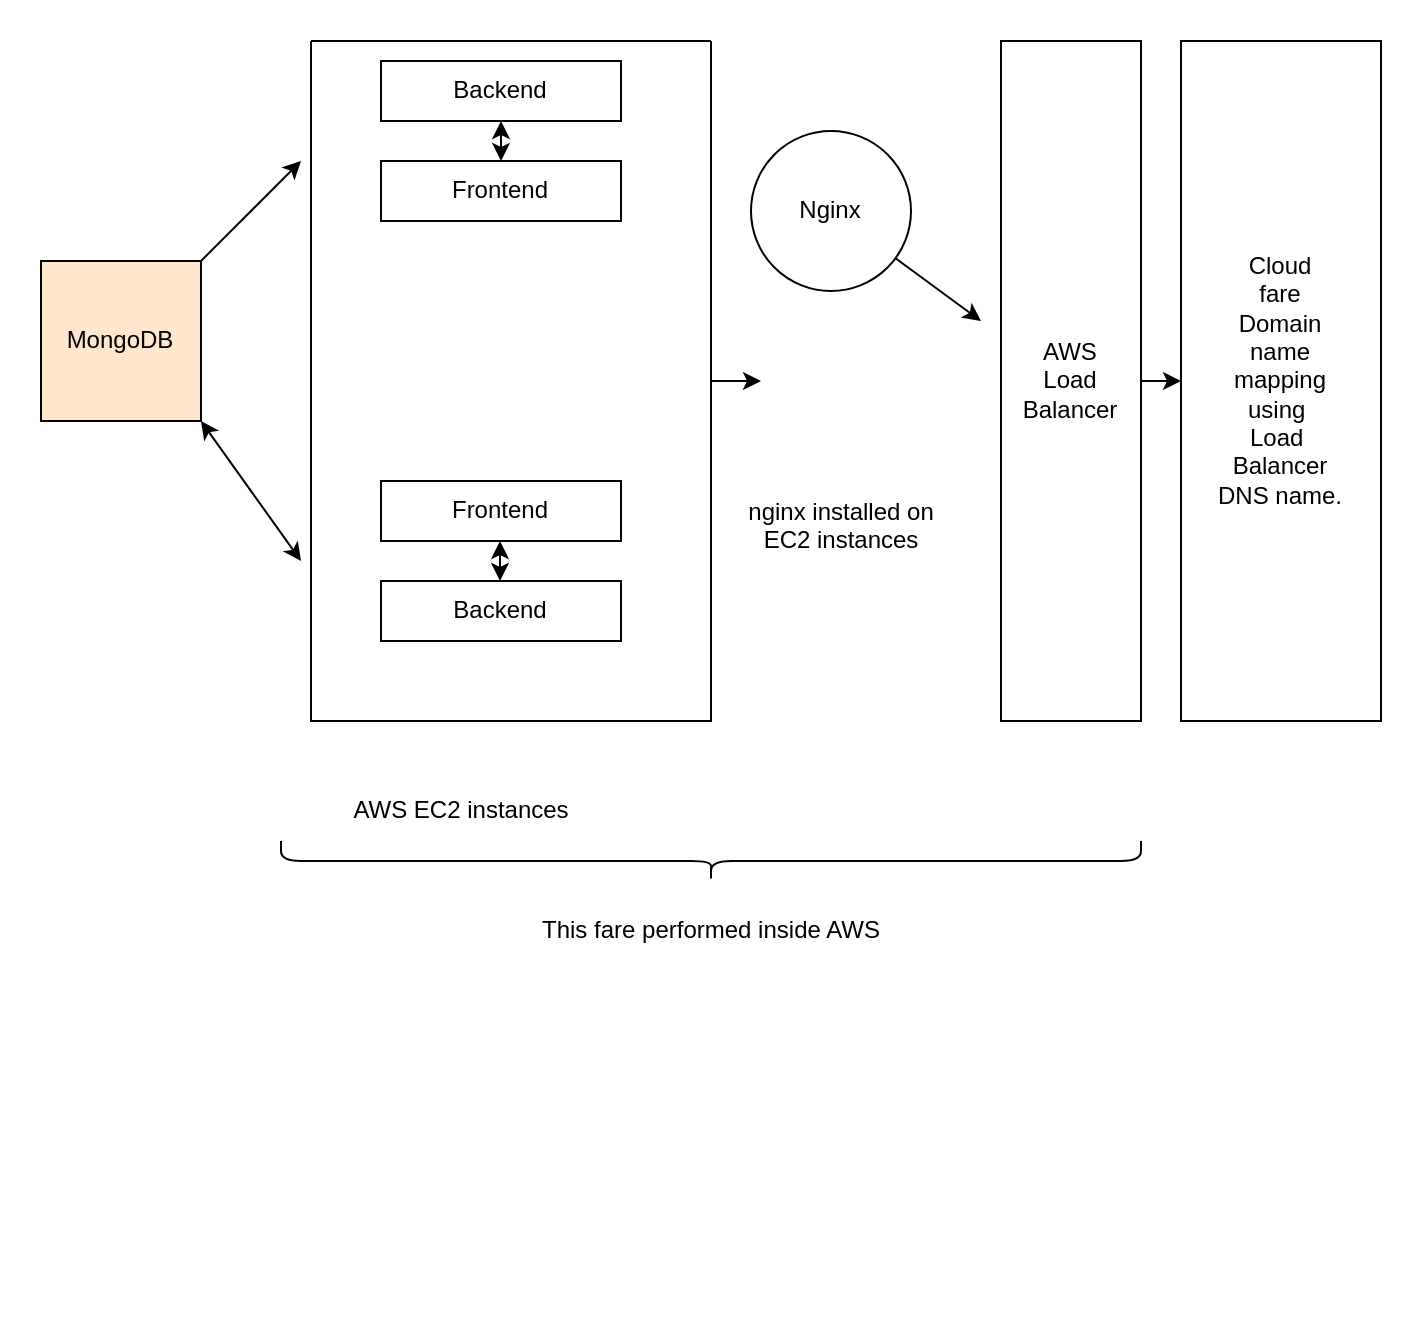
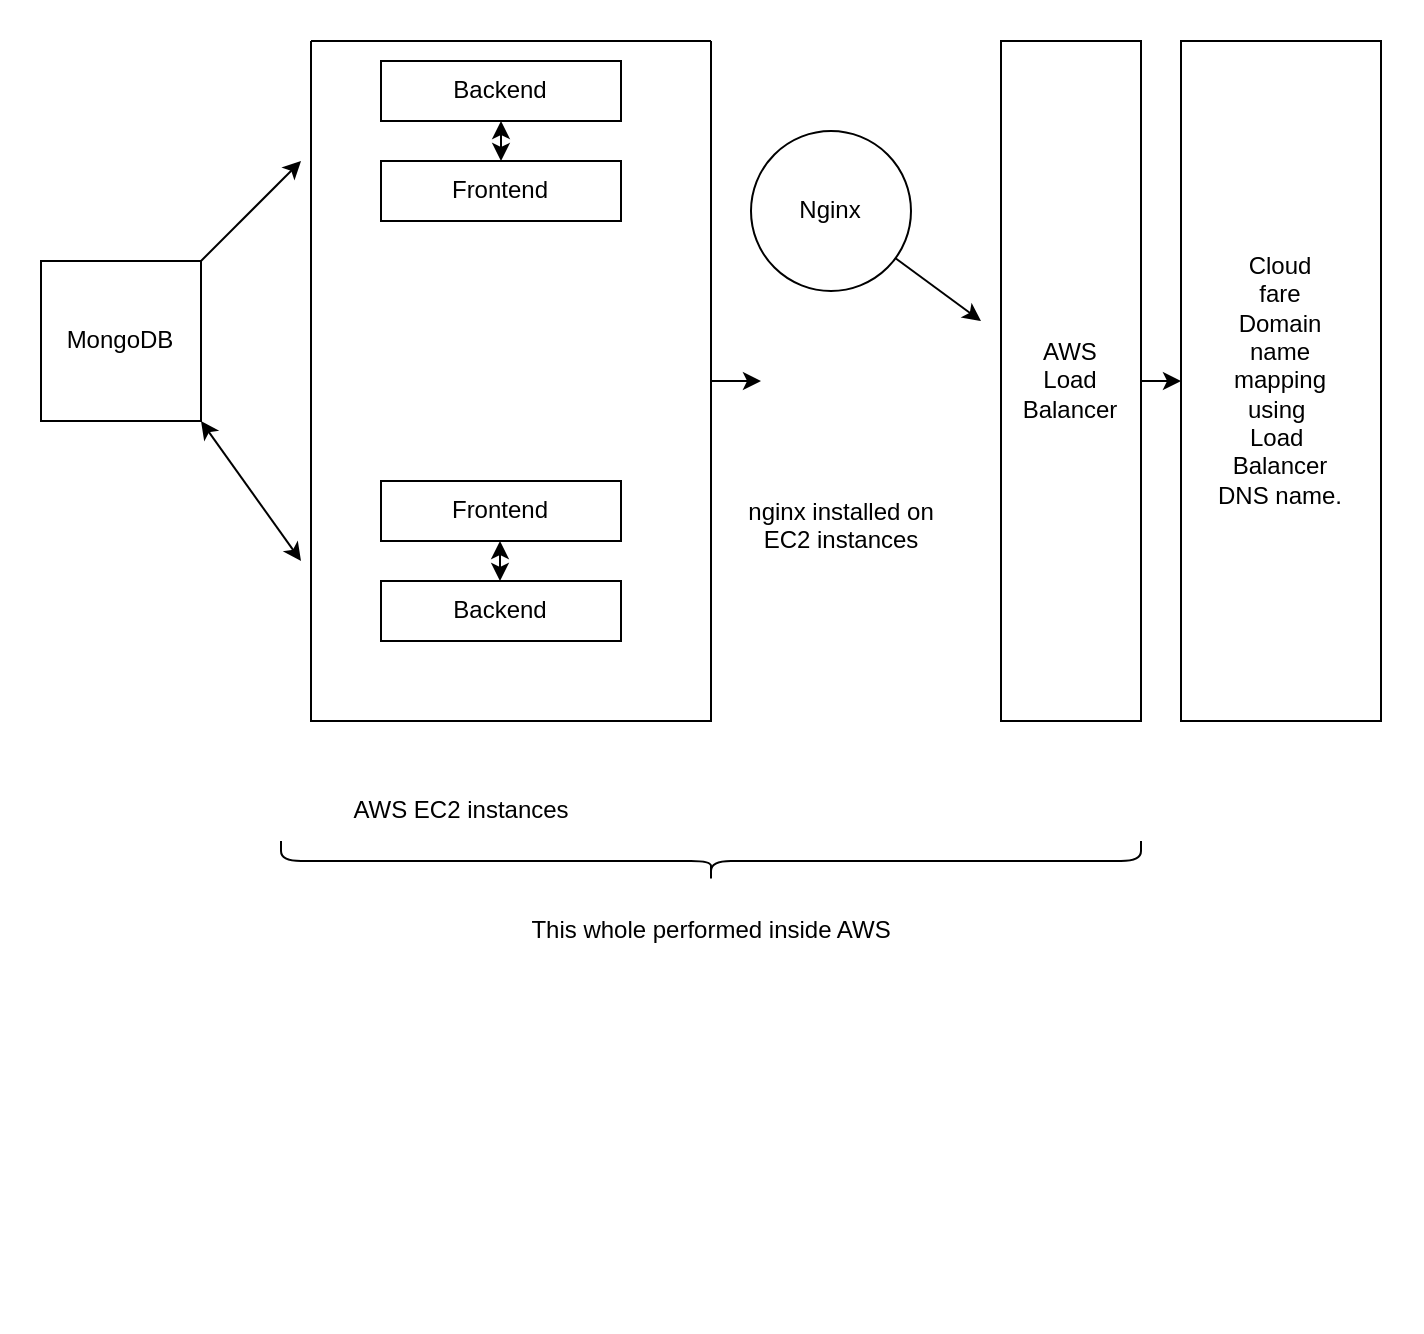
node "MongoDB": fillcolor #ffe6cc -> #ffffff
node "This fare performed inside AWS": label "This fare performed inside AWS" -> "This whole performed inside AWS"
